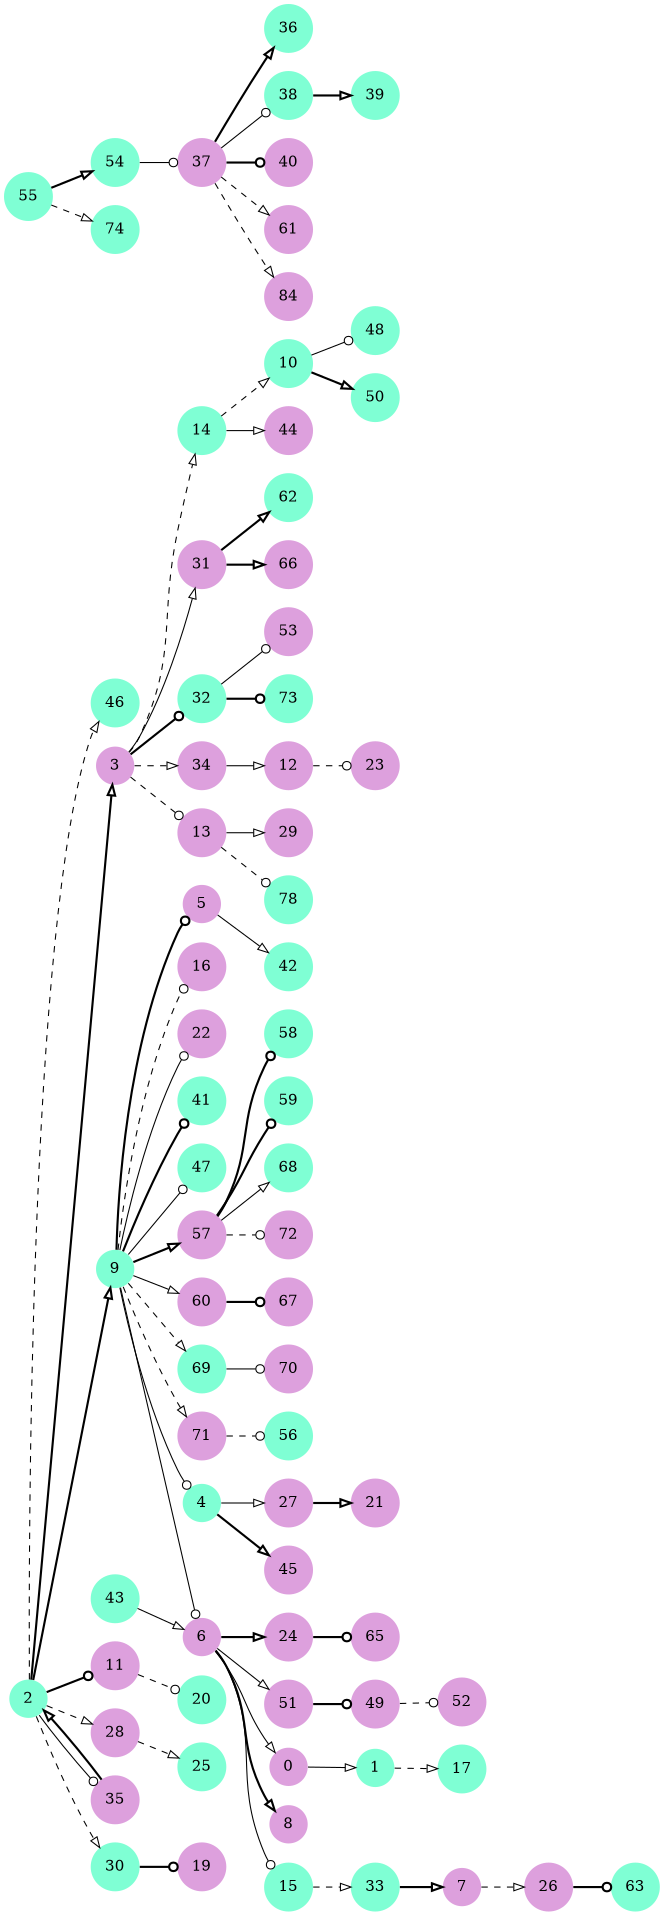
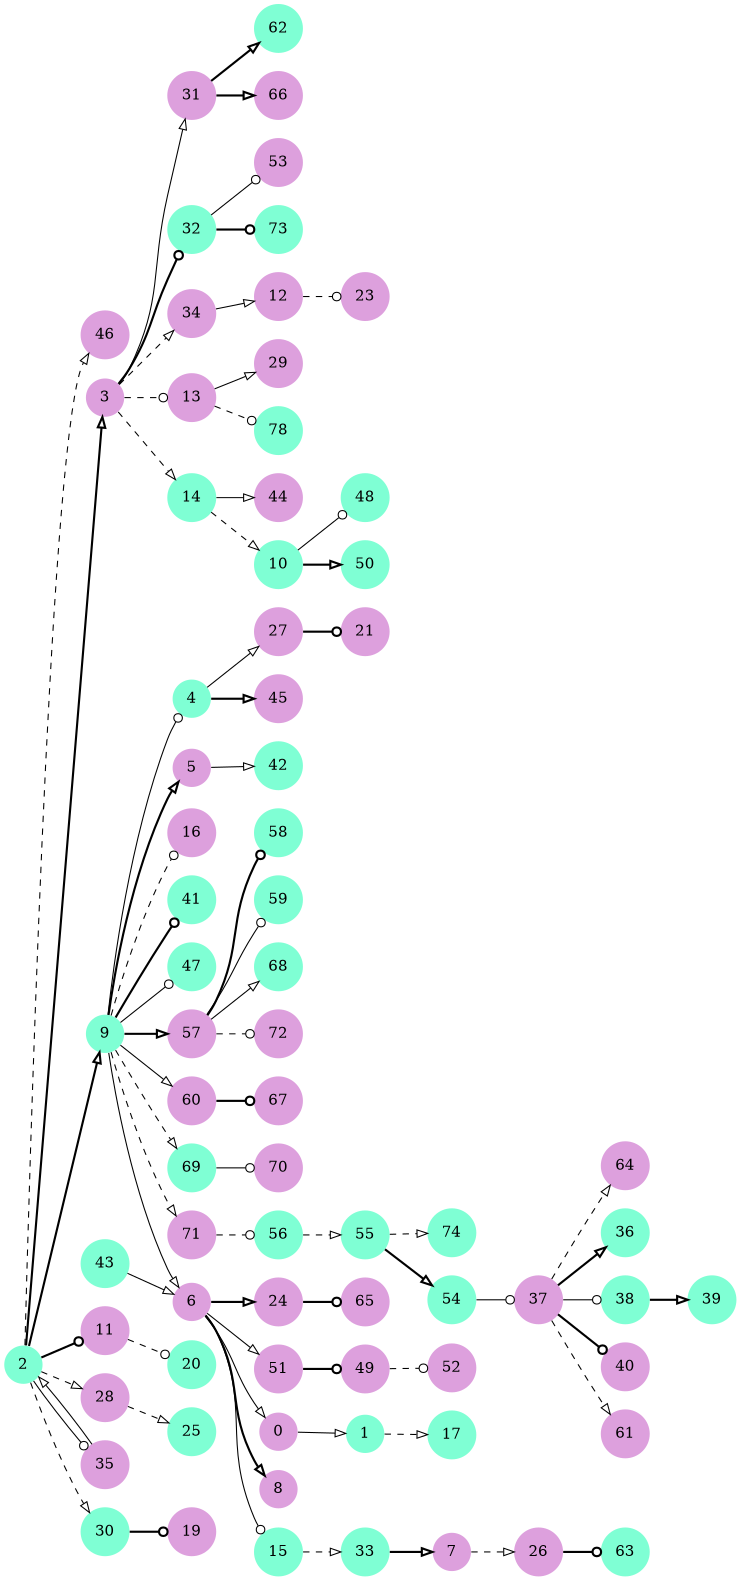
node "84": label "84" -> "64"
node "46": fillcolor aquamarine -> plum
node "22": removed
edge "9" -> "5": arrowhead odot -> onormal
edge "57" -> "59": style bold -> solid
edge "56" -> "55": added
edge "9" -> "6": arrowhead odot -> onormal
edge "27" -> "21": arrowhead onormal -> odot
edge "35" -> "2": style bold -> solid
